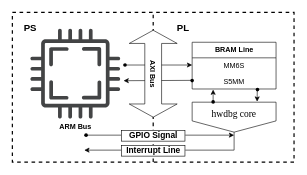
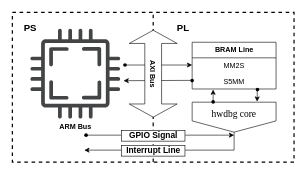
node "MM6S": label "MM6S" -> "MM2S"
